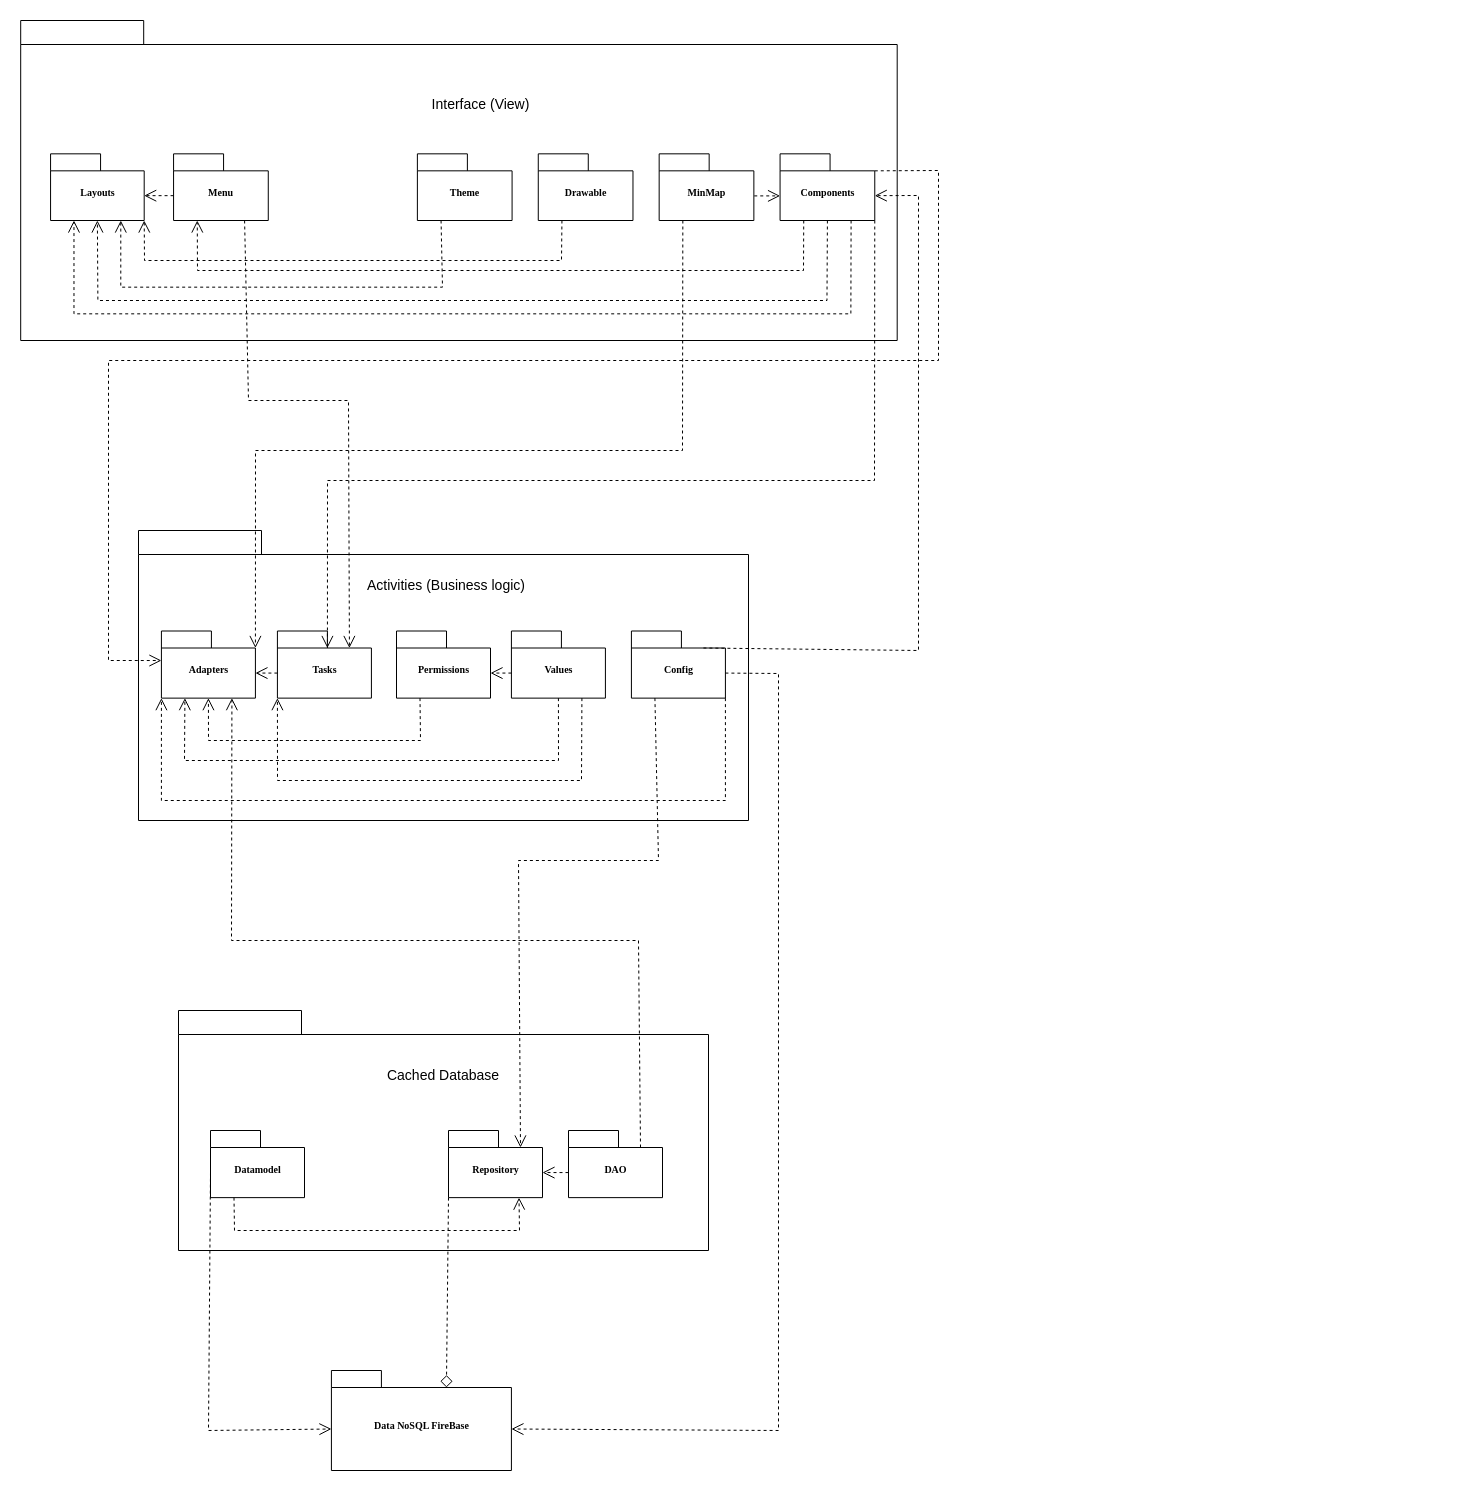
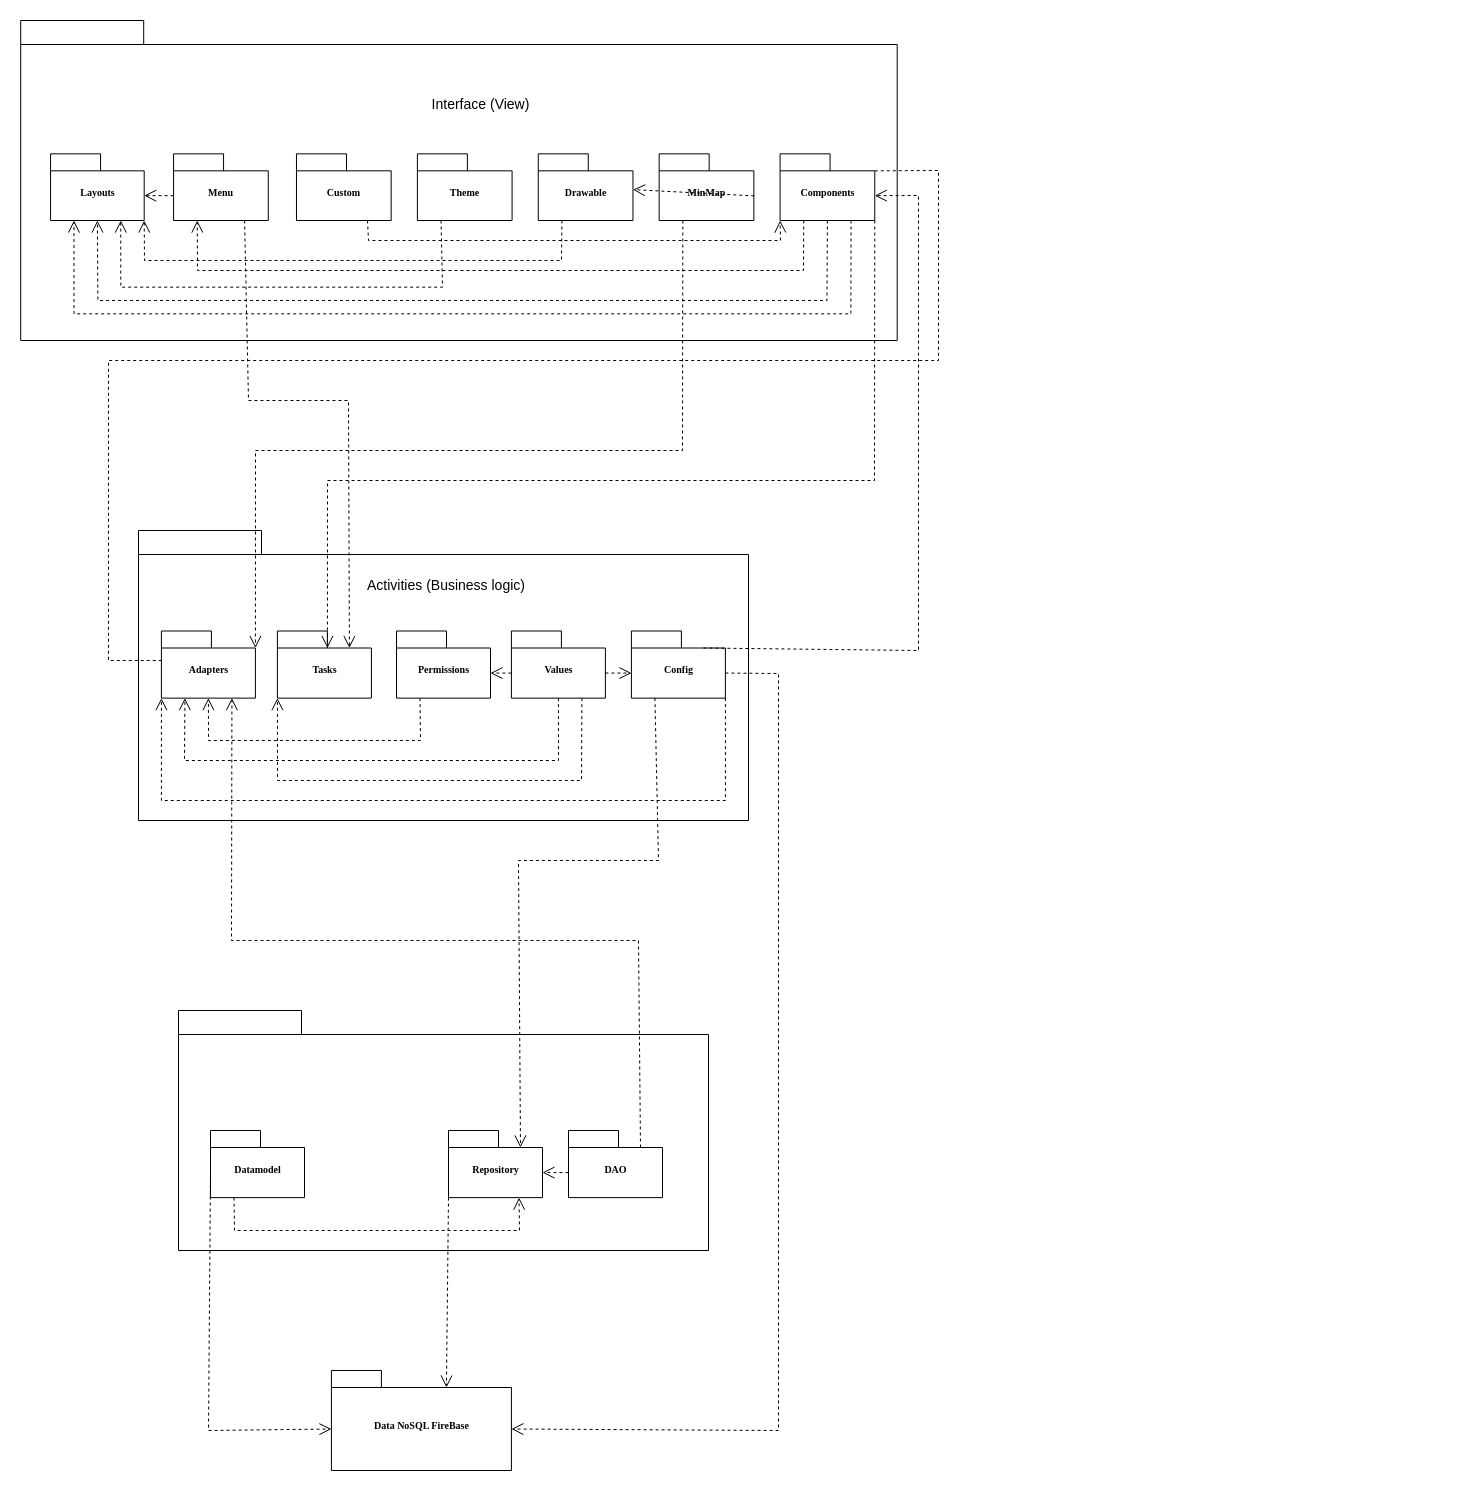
node "Custom": added
edge "MinMap" -> "Components": now "MinMap" -> "Drawable"
edge "Custom" -> "Components": added
edge "Components" -> "Adapters": arrowhead open -> none
edge "Tasks" -> "Adapters": removed
edge "Values" -> "Config": added
node "Cached Database": removed
edge "Repository" -> "Data NoSQL FireBase": arrowhead diamond -> open
